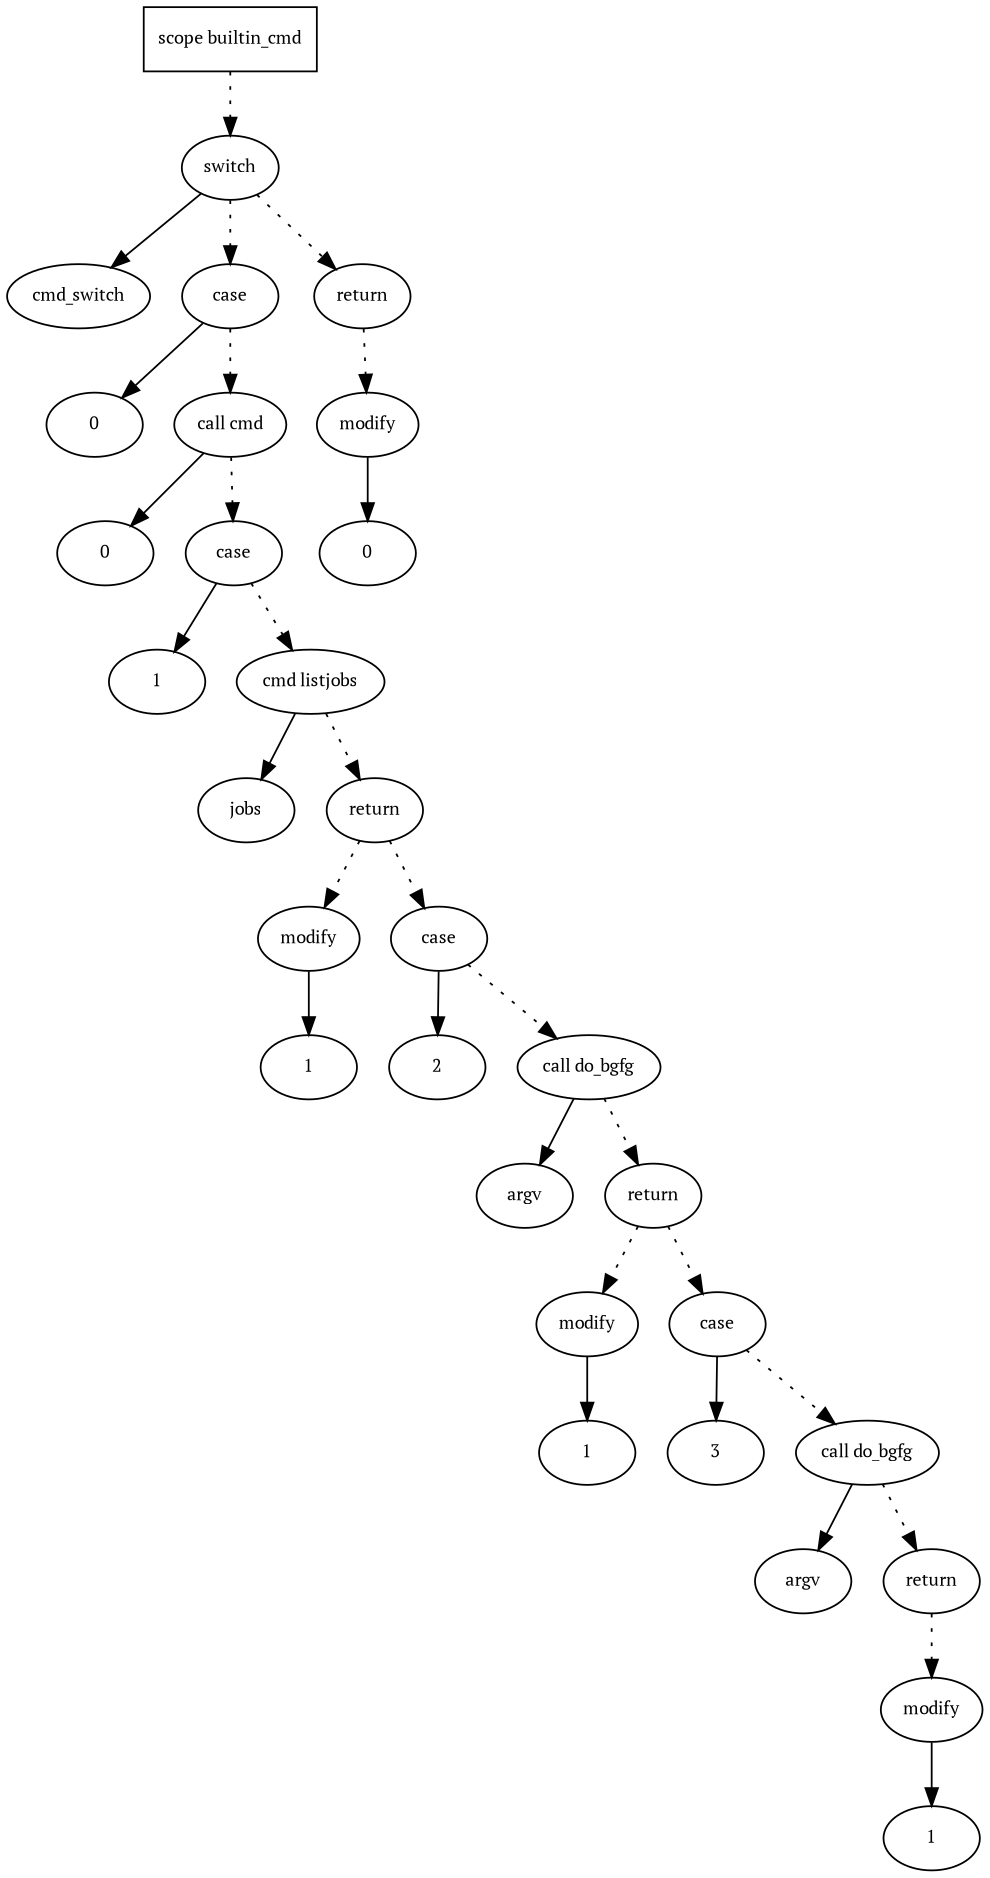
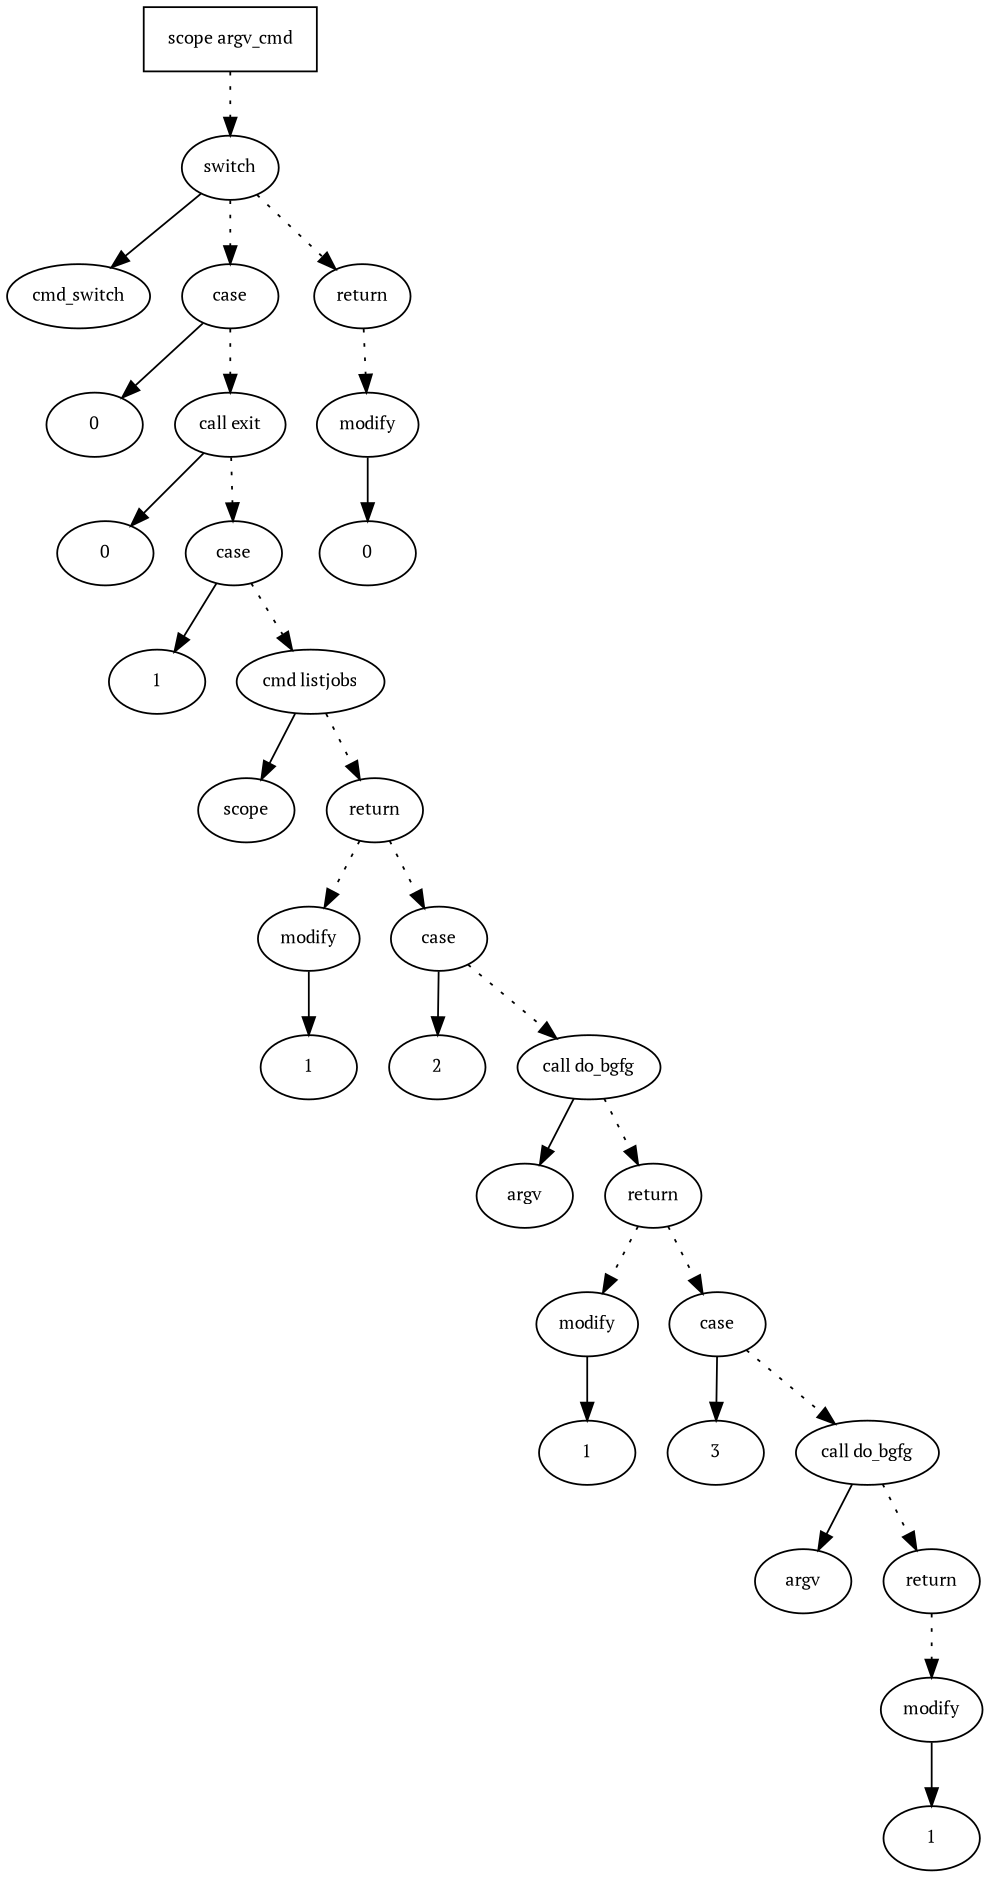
node "scope builtin_cmd": label "scope builtin_cmd" -> "scope argv_cmd"
node "call cmd": label "call cmd" -> "call exit"
node "jobs": label "jobs" -> "scope"
